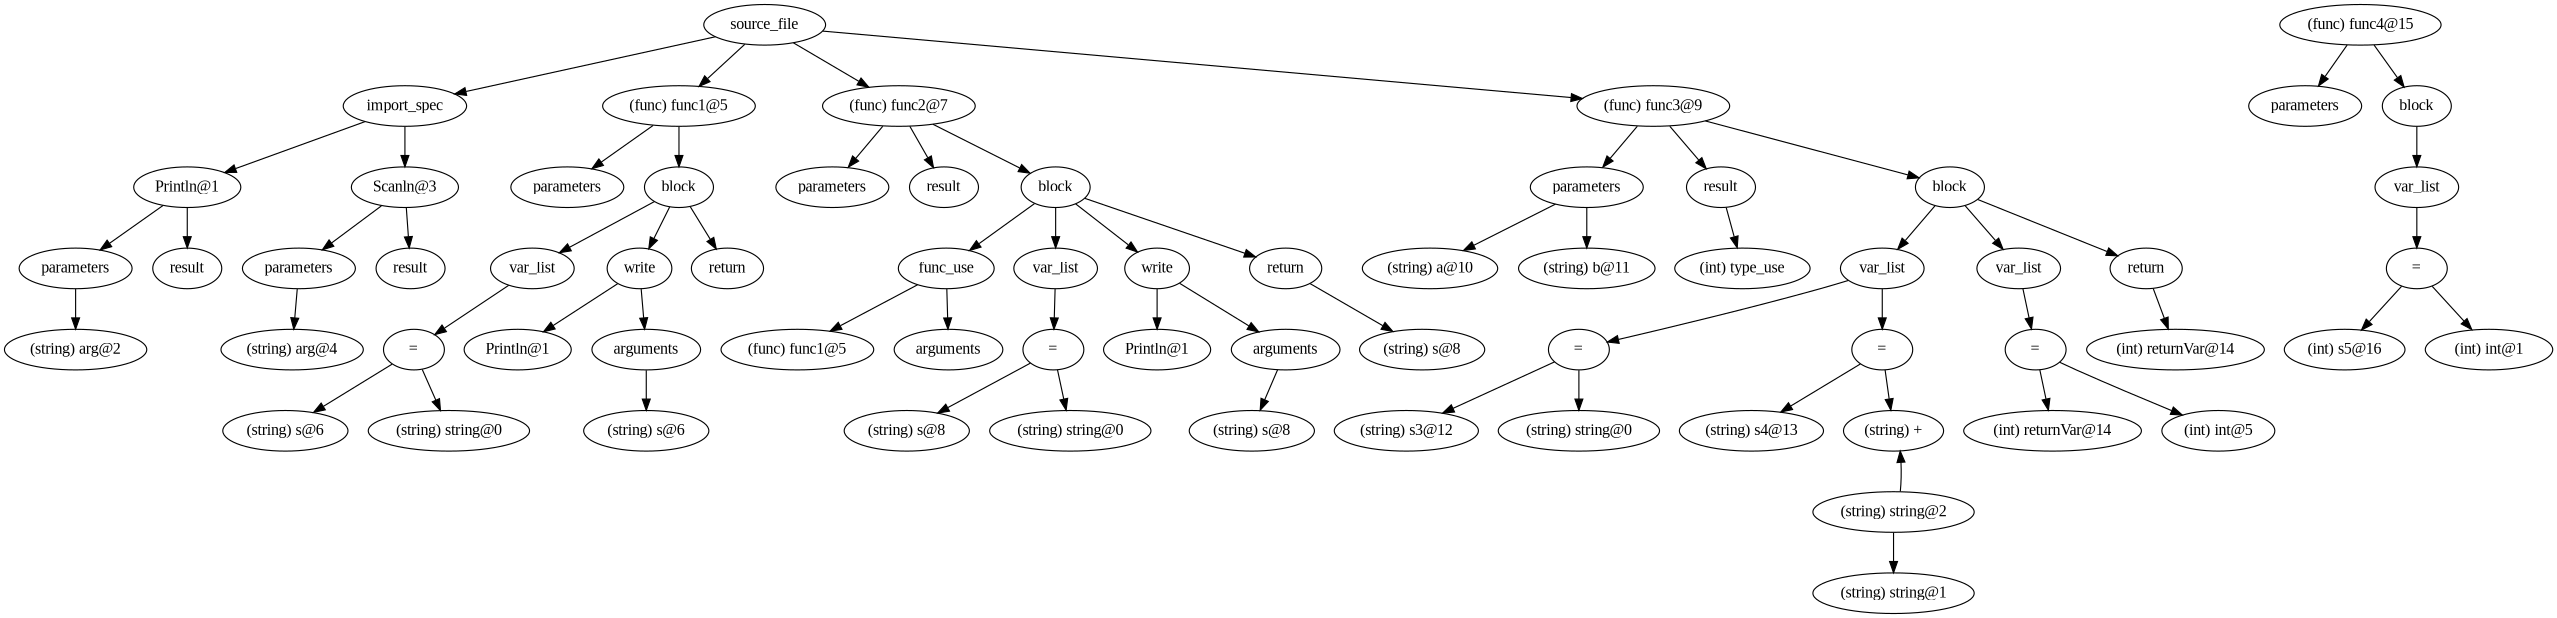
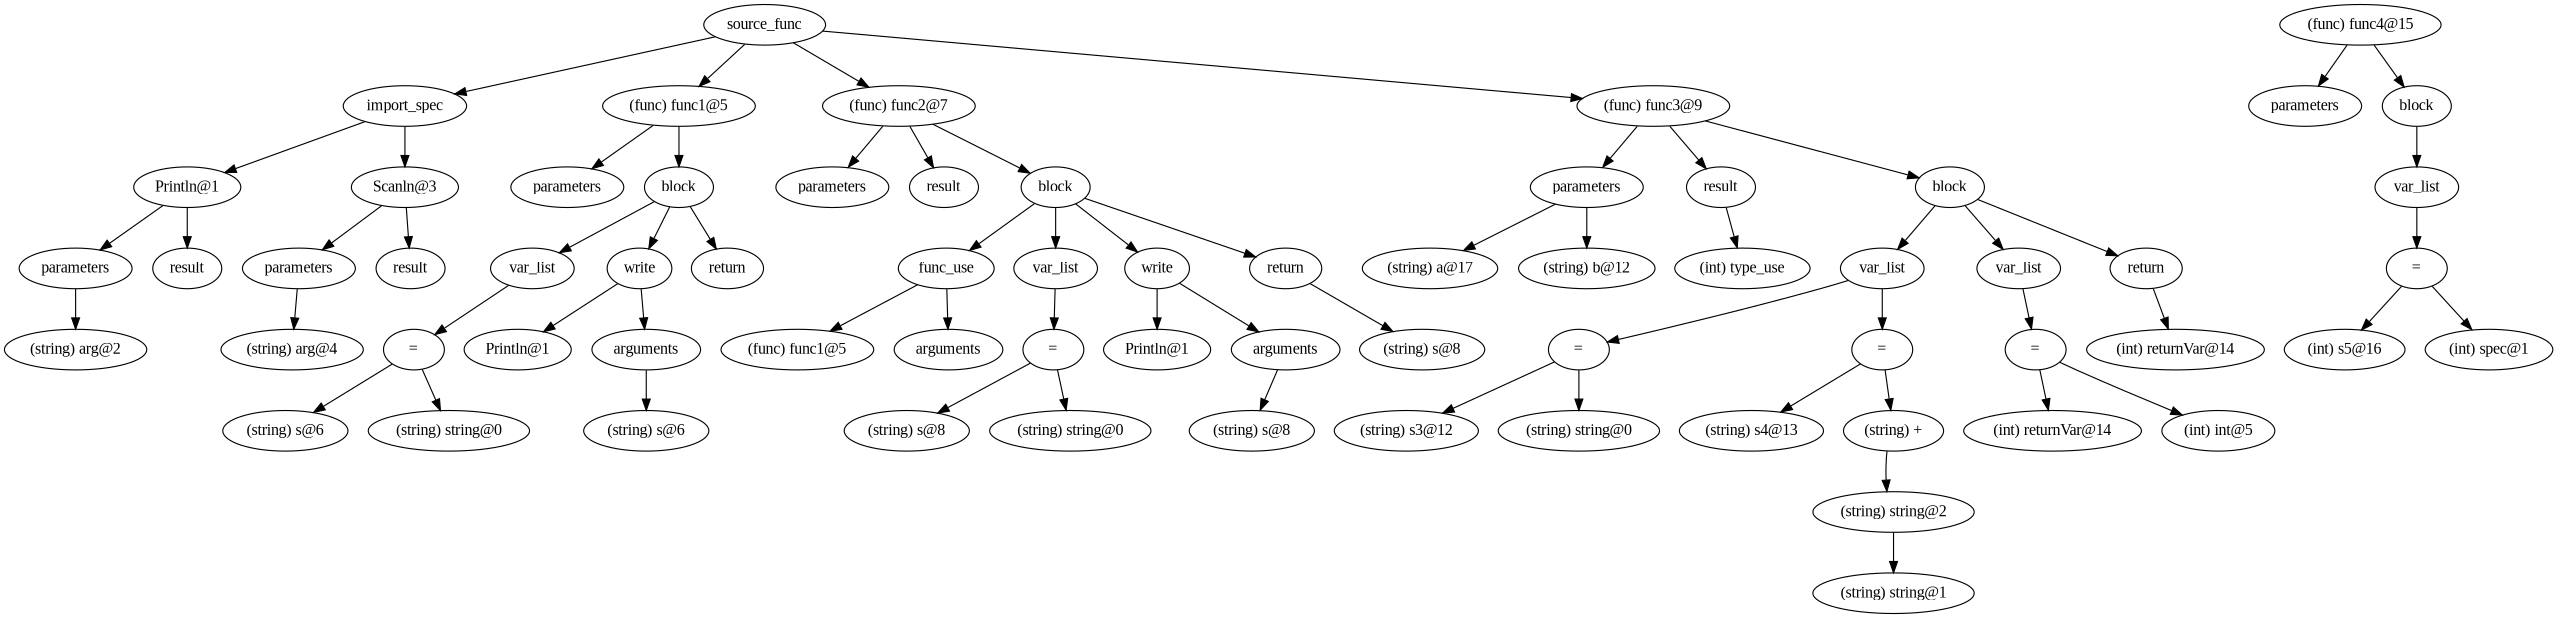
node "source_file": label "source_file" -> "source_func"
node "(string) a@10": label "(string) a@10" -> "(string) a@17"
node "(string) b@11": label "(string) b@11" -> "(string) b@12"
node "(int) int@1": label "(int) int@1" -> "(int) spec@1"
edge "(string) string@2" -> "(string) +": reversed
